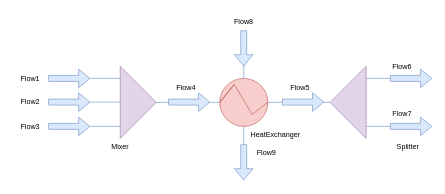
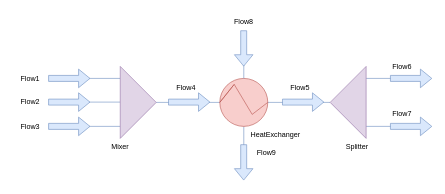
node "Splitter": moved (408, 147) -> (357, 147)
